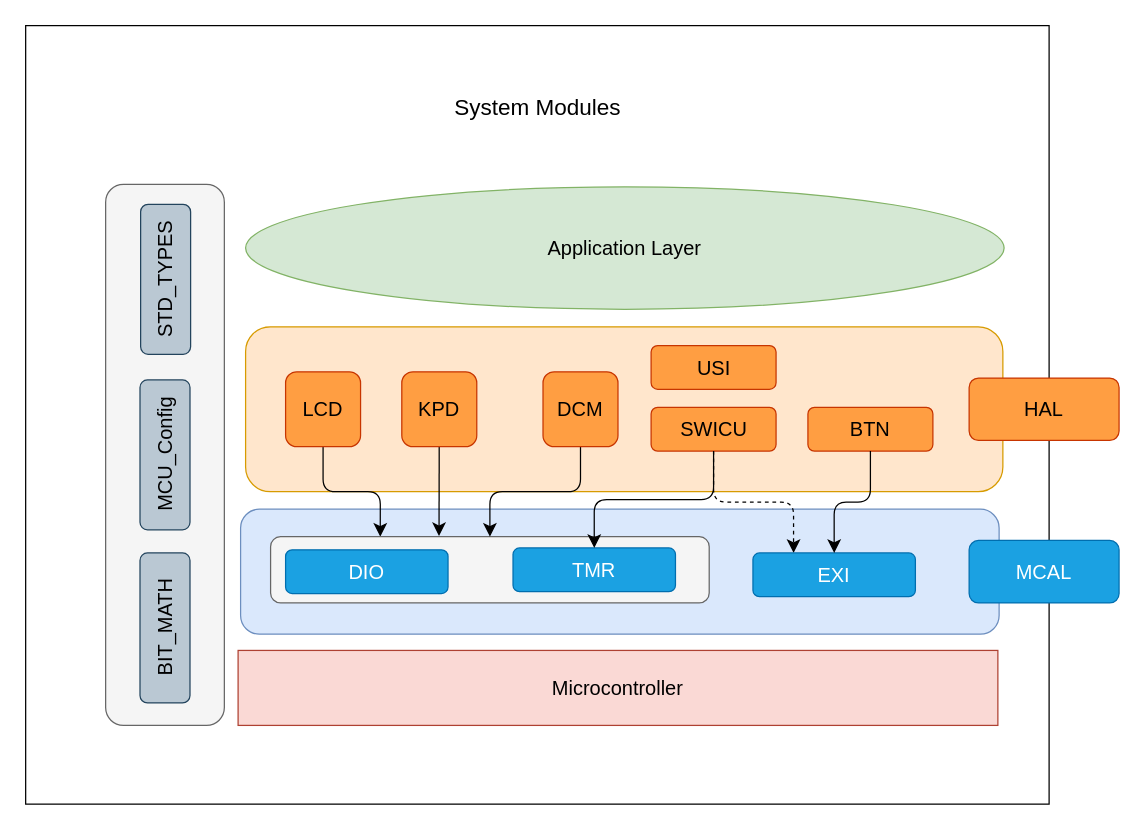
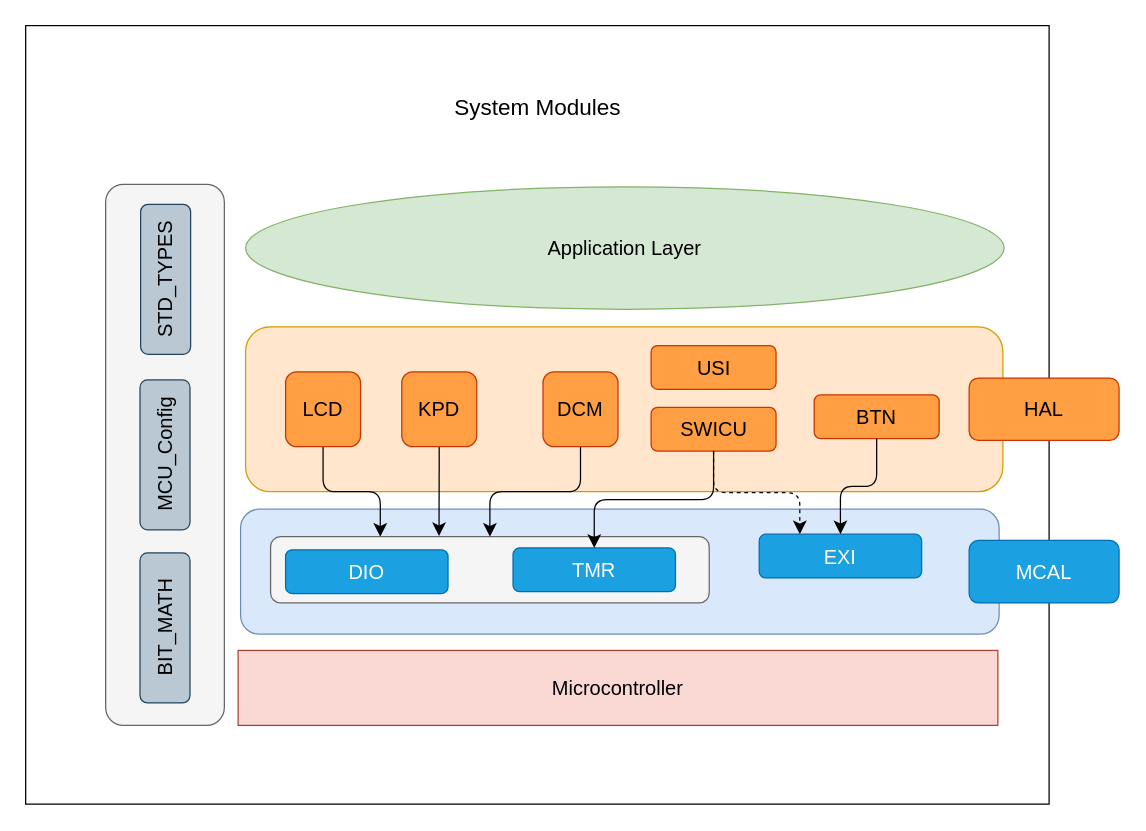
node "BTN": moved (871, 429) -> (877, 417)
node "EXI": moved (834, 575) -> (841, 556)
